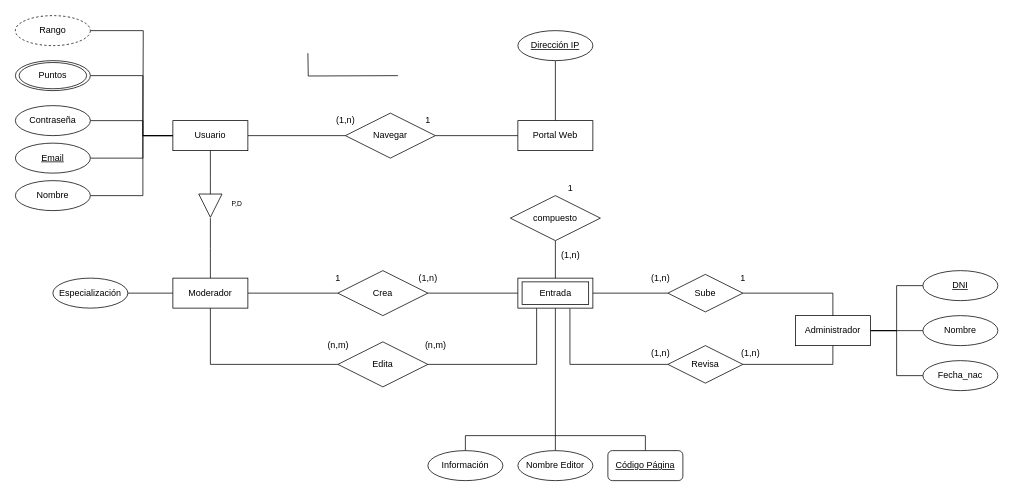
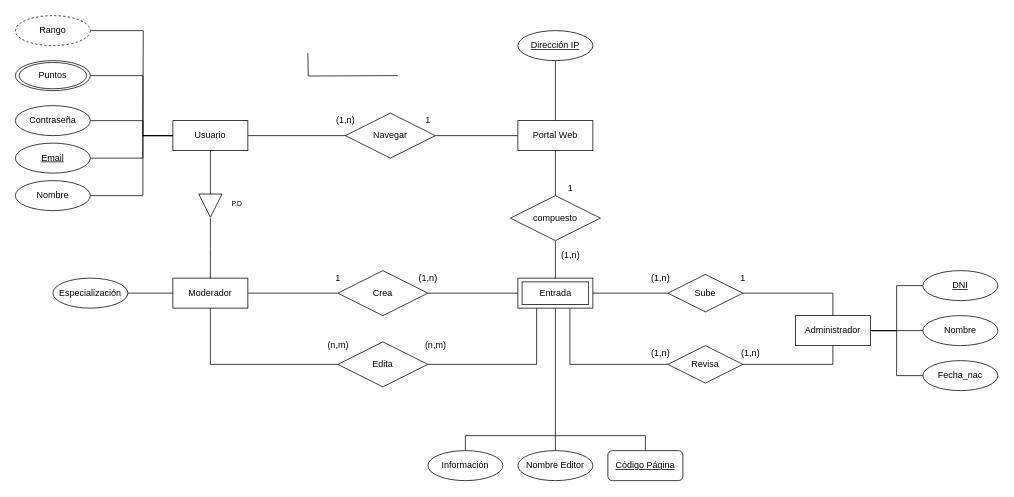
edge "Portal Web" -- "compuesto": added
